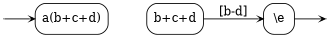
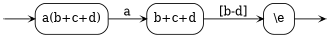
edge "a(b+c+d)" -> "b+c+d": added, label "a"
